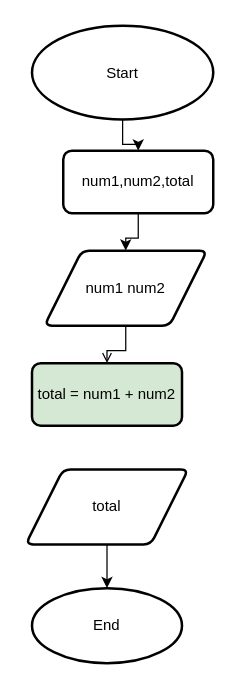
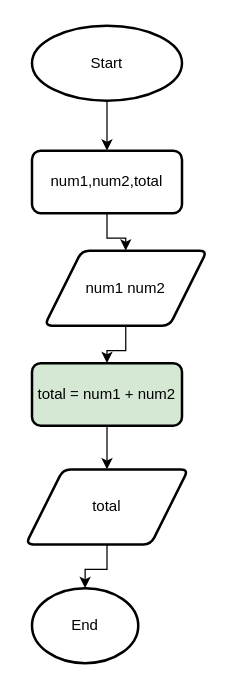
node "Start": size 181x94 -> 150x75
node "num1,num2,total": moved (138, 182) -> (107, 182)
edge "num1 num2" -> "total = num1 + num2": arrowhead open -> classic
edge "total = num1 + num2" -> "total": added
node "End": size 150x75 -> 106x75
